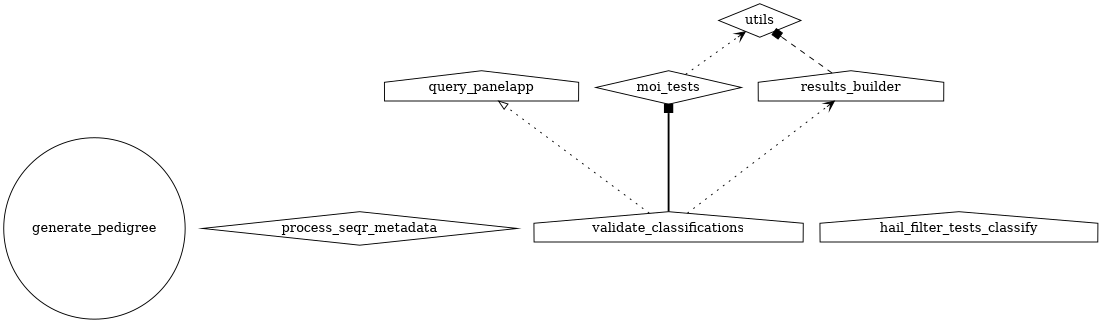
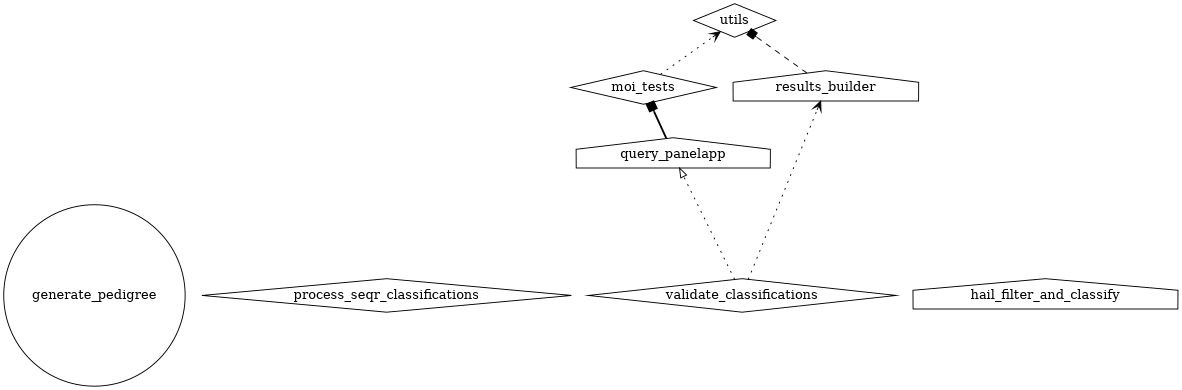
edge "validate_classifications" -> "moi_tests": now "query_panelapp" -> "moi_tests"
node "process_seqr_metadata": label "process_seqr_metadata" -> "process_seqr_classifications"
node "validate_classifications": shape house -> diamond
node "hail_filter_tests_classify": label "hail_filter_tests_classify" -> "hail_filter_and_classify"
